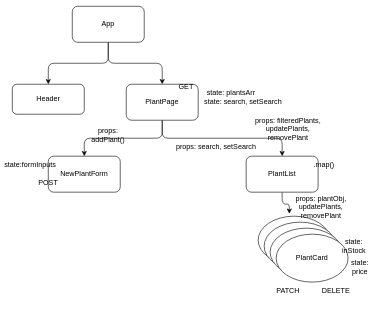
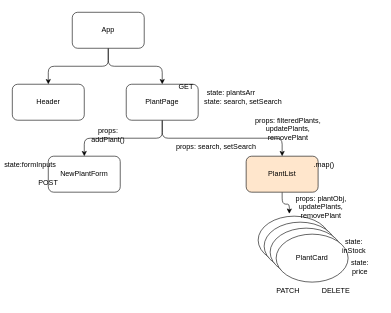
node "App": moved (108, 24) -> (108, 30)
node "Header": size 72x30 -> 72x36
node "PlantList": fillcolor #ffffff -> #ffe6cc
